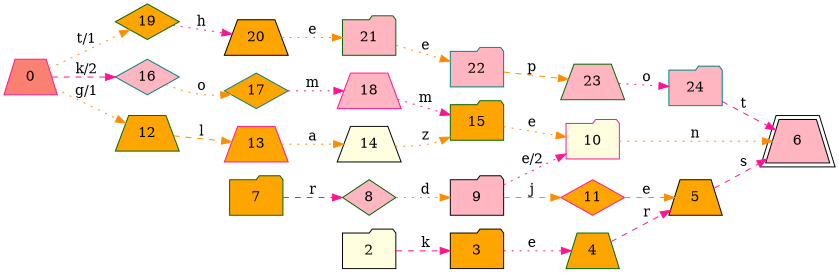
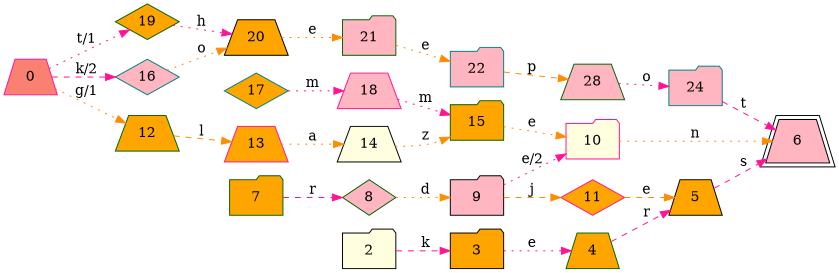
edge "0" -> "19": color darkorange -> deeppink
node "23": label "23" -> "28"
edge "16" -> "17": now "16" -> "20"
